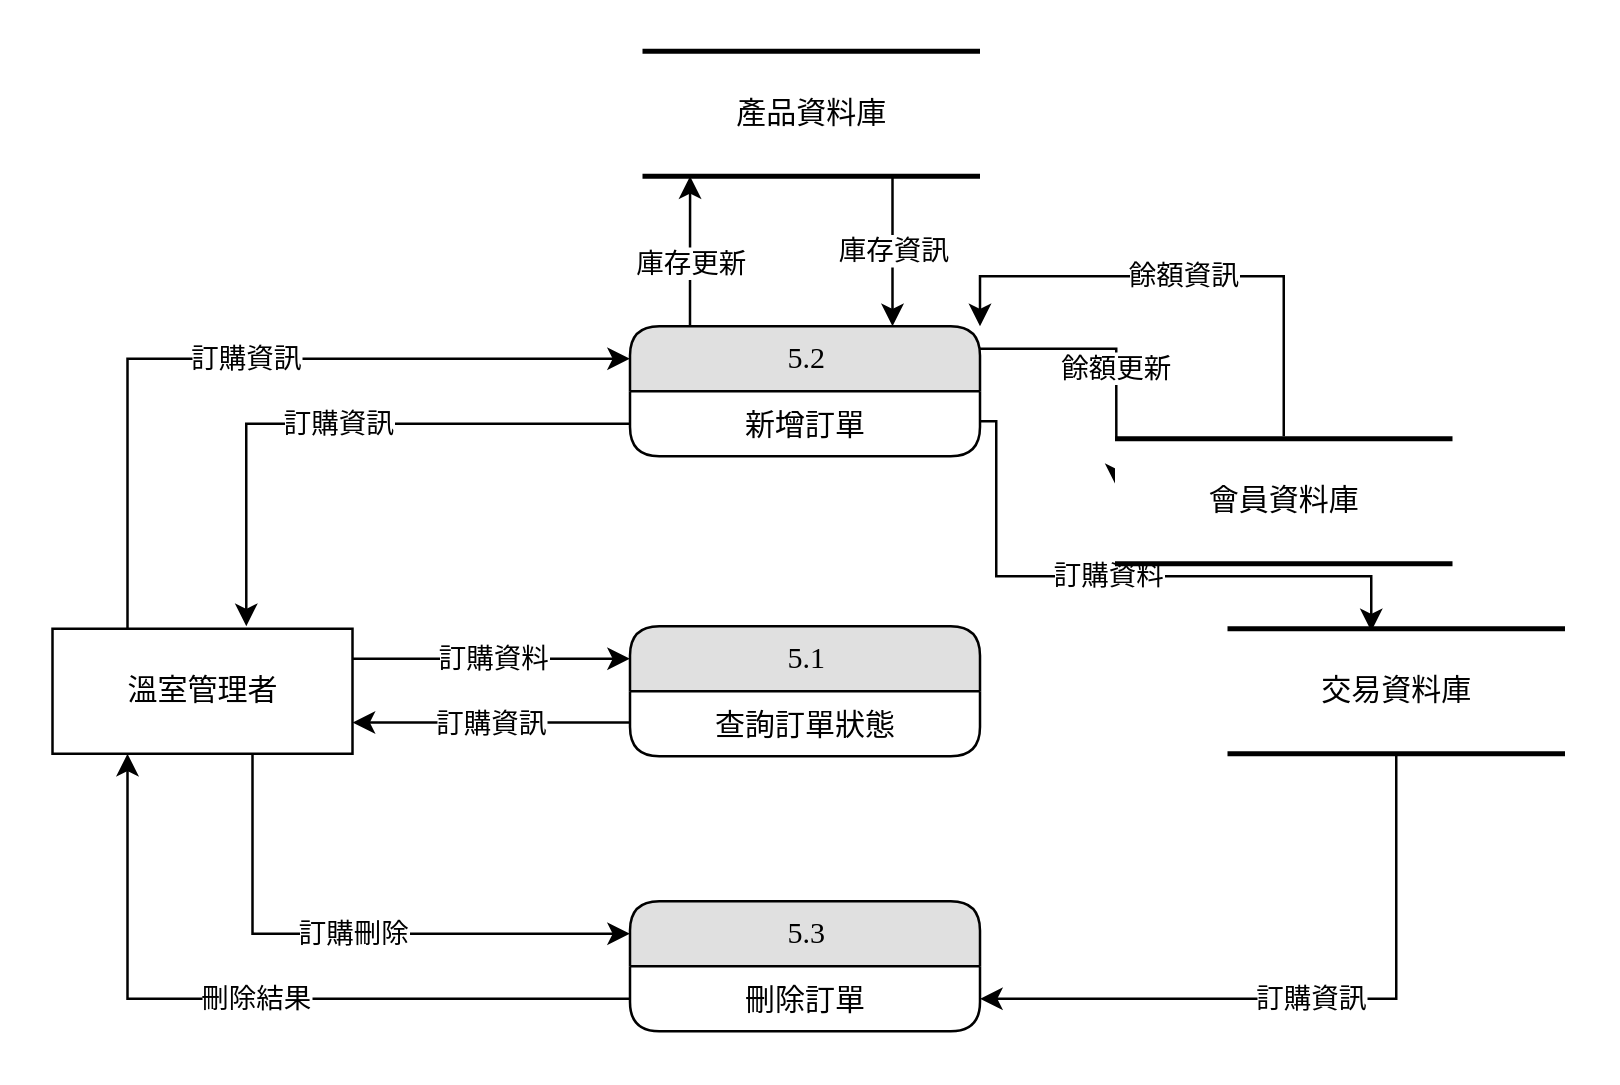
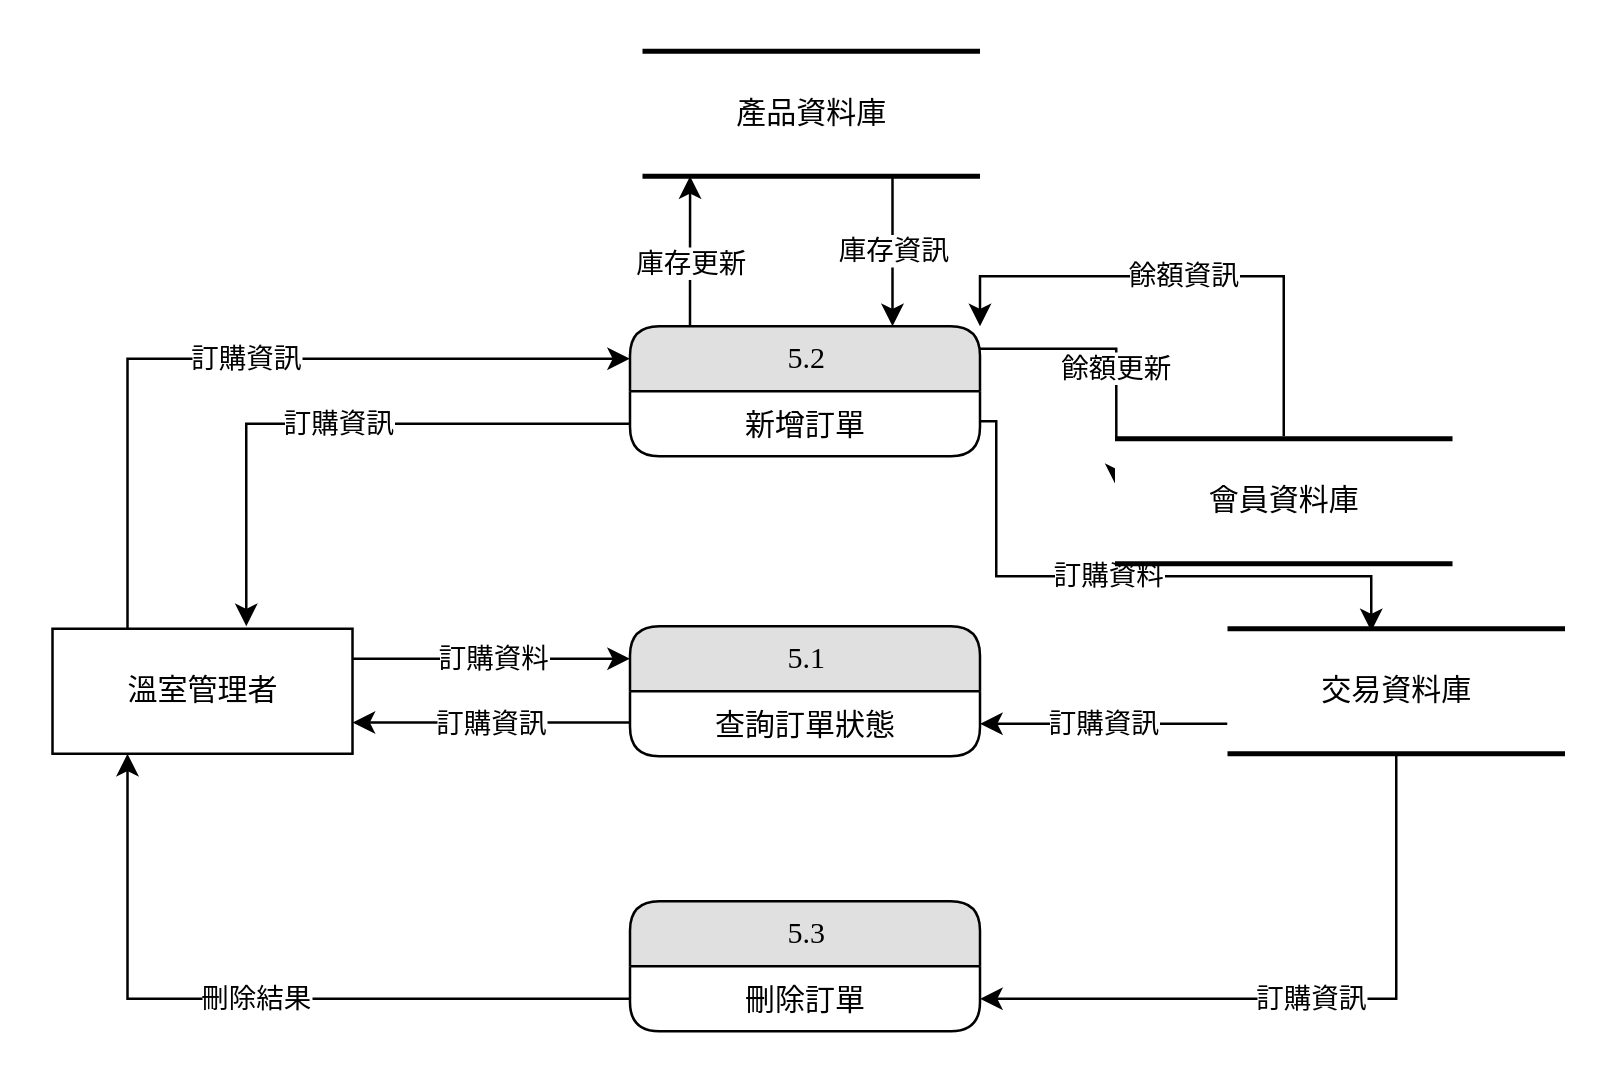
edge "交易資料庫" -> "查詢訂單狀態": added, label "訂購資訊"
edge "溫室管理者" -> "5.3": removed, label "訂購刪除"
